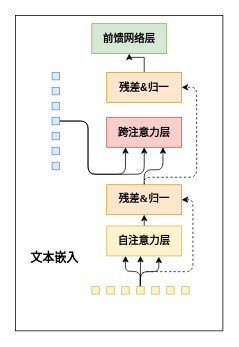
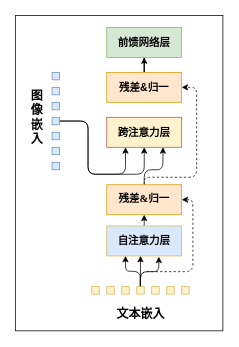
node "前馈网络层": moved (129, 39) -> (144, 42)
node "图像嵌入": added
node "跨注意力层": fillcolor #f8cecc -> #fff2cc
node "自注意力层": fillcolor #fff2cc -> #dae8fc
node "文本嵌入": moved (54, 257) -> (141, 314)
